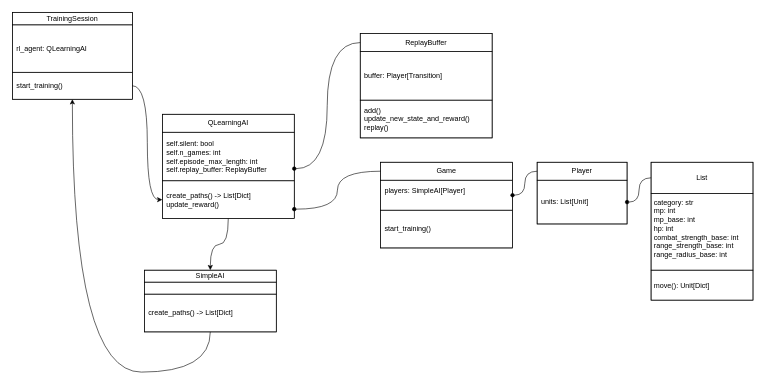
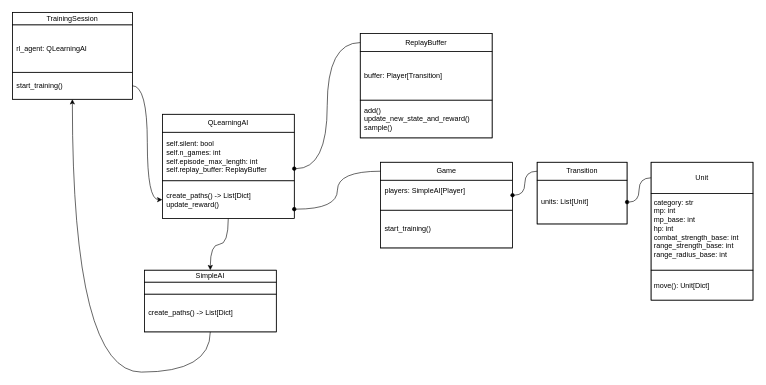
node "add() update_new_state_and_reward() replay()": label "add() update_new_state_and_reward() replay()" -> "add() update_new_state_and_reward() sample()"
node "Player": label "Player" -> "Transition"
node "List": label "List" -> "Unit"
